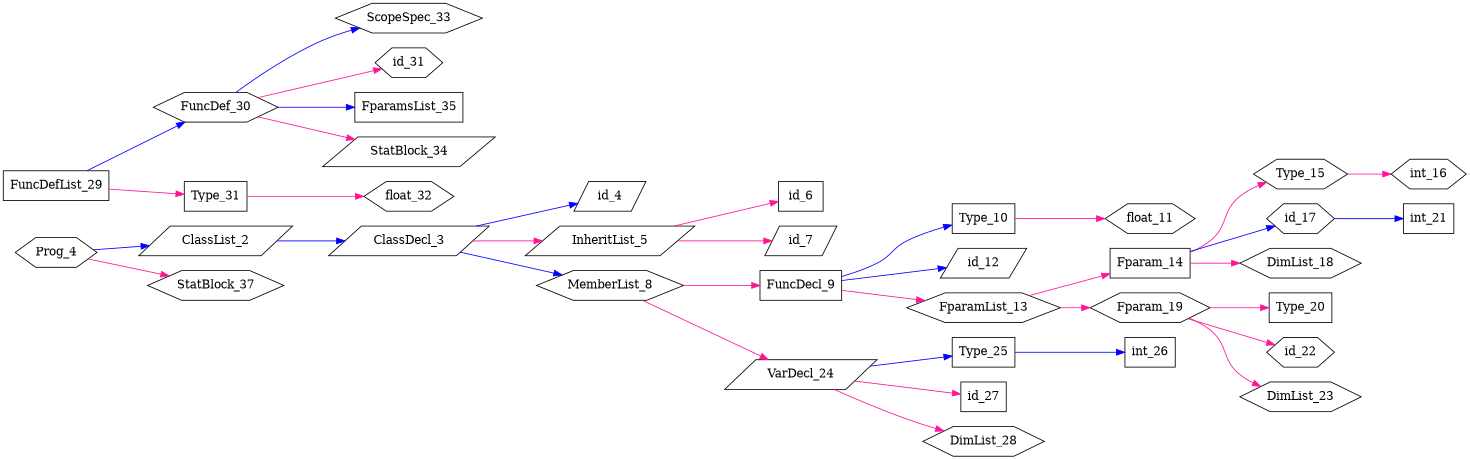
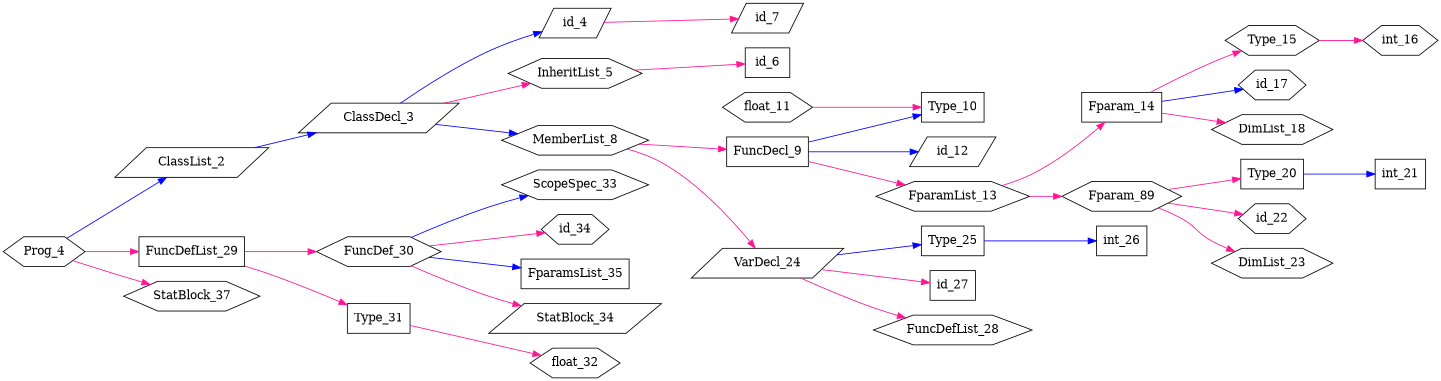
node "id_31": label "id_31" -> "id_34"
edge "FuncDefList_29" -> "FuncDef_30": color blue -> deeppink
edge "Type_10" -> "float_11": reversed
edge "id_17" -> "int_21": now "Type_20" -> "int_21"
node "InheritList_5": shape parallelogram -> hexagon
edge "InheritList_5" -> "id_7": now "id_4" -> "id_7"
edge "Prog_4" -> "FuncDefList_29": added
node "Fparam_19": label "Fparam_19" -> "Fparam_89"
node "DimList_28": label "DimList_28" -> "FuncDefList_28"
